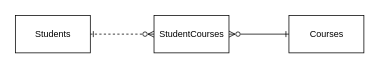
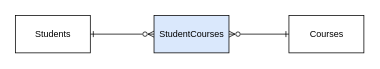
edge "Students" -- "StudentCourses": style dashed -> solid
node "StudentCourses": fillcolor #ffffff -> #dae8fc
